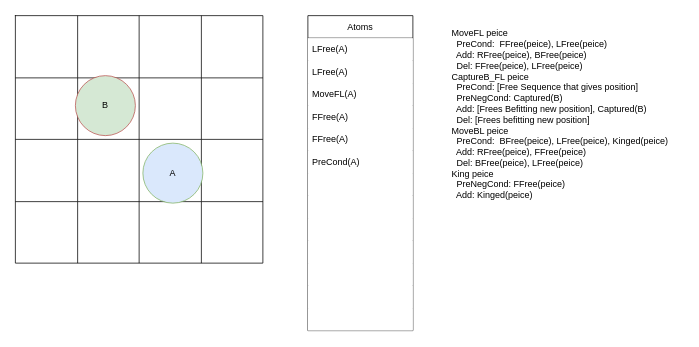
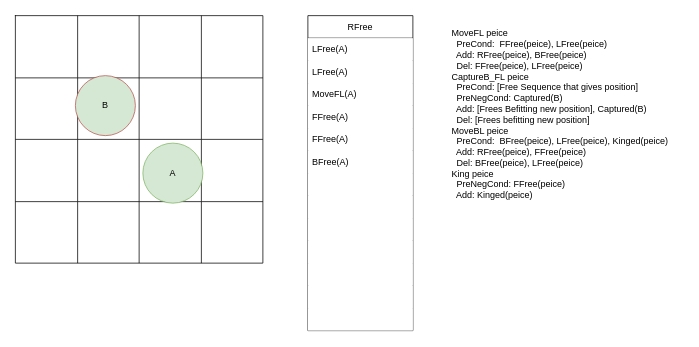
node "Atoms": label "Atoms" -> "RFree"
node "PreCond(A)": label "PreCond(A)" -> "BFree(A)"
node "A": fillcolor #dae8fc -> #d5e8d4
